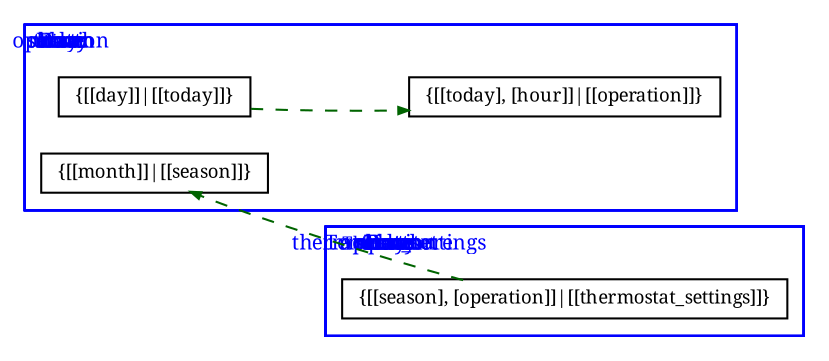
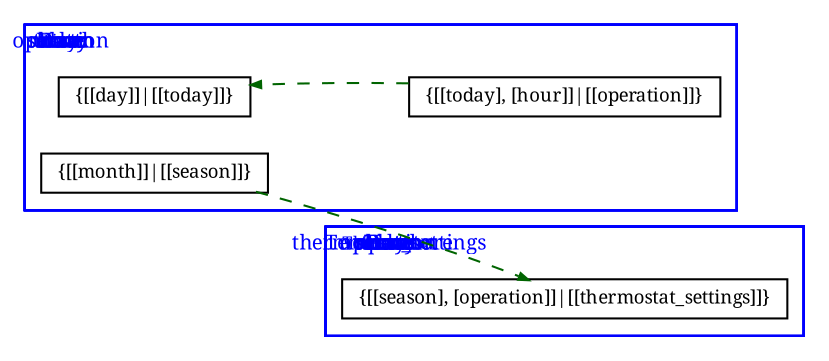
edge "{[[day]]|[[today]]}" -> "{[[today], [hour]]|[[operation]]}": reversed
edge "{[[season], [operation]]|[[thermostat_settings]]}" -> "{[[month]]|[[season]]}": reversed
